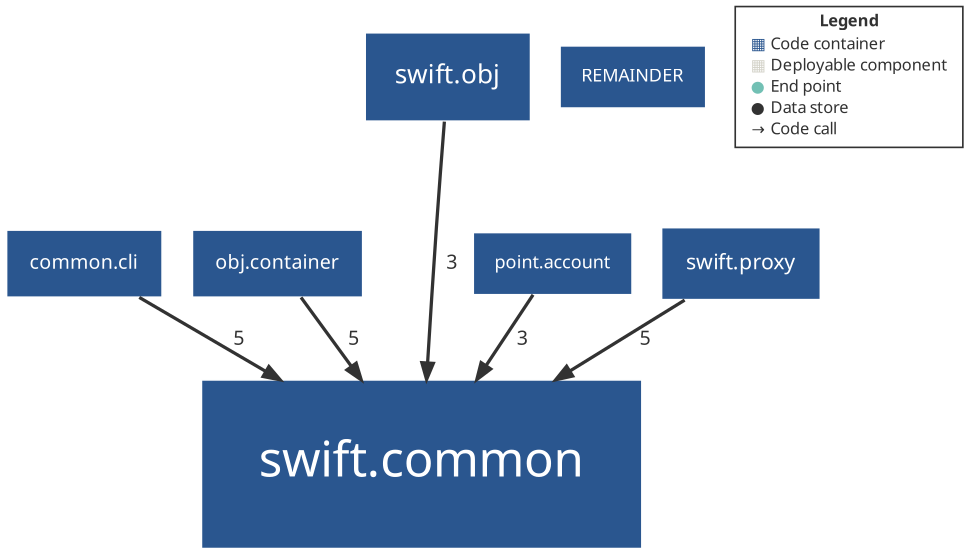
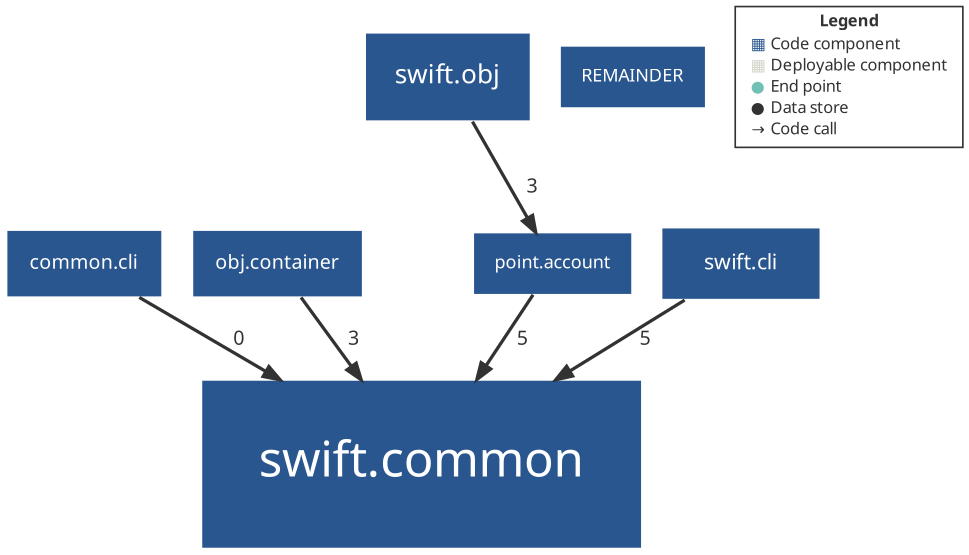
node "Legend": text "Code container" -> "Code component"
edge "swift.obj" -> "swift.common": now "swift.obj" -> "point.account"
node "swift.proxy": label "swift.proxy" -> "swift.cli"
edge "common.cli" -> "swift.common": label "  5" -> "  0"
edge "obj.container" -> "swift.common": label "  5" -> "  3"
edge "point.account" -> "swift.common": label "  3" -> "  5"
